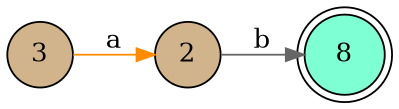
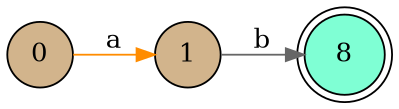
node "3": label "3" -> "0"
node "2": label "2" -> "1"
